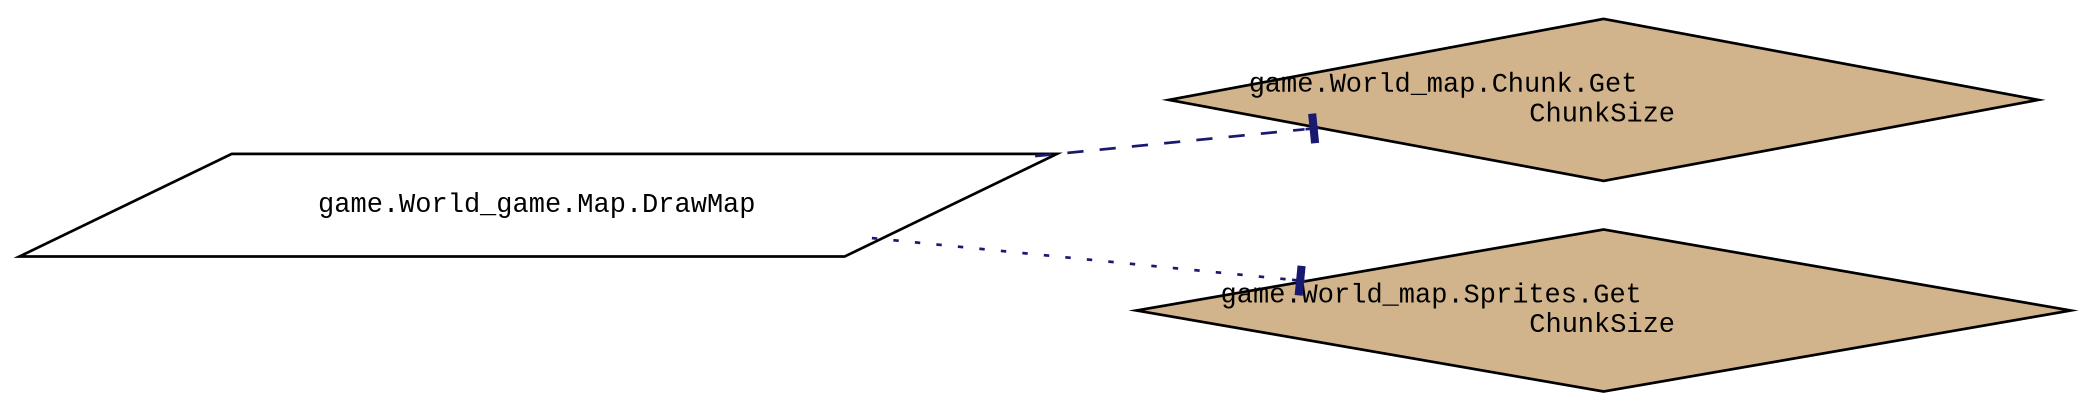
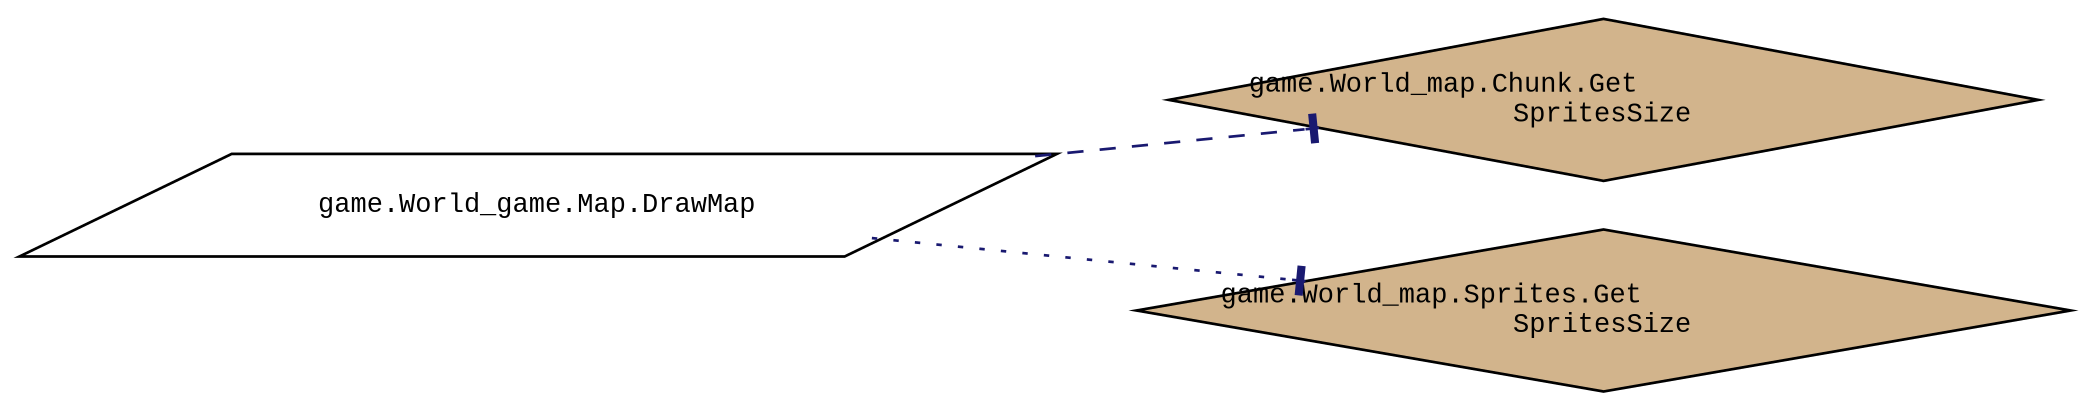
node "game.World_map.Chunk.Get ChunkSize": label "game.World_map.Chunk.Get ChunkSize" -> "game.World_map.Chunk.Get SpritesSize"
node "game.World_map.Sprites.Get ChunkSize": label "game.World_map.Sprites.Get ChunkSize" -> "game.World_map.Sprites.Get SpritesSize"
